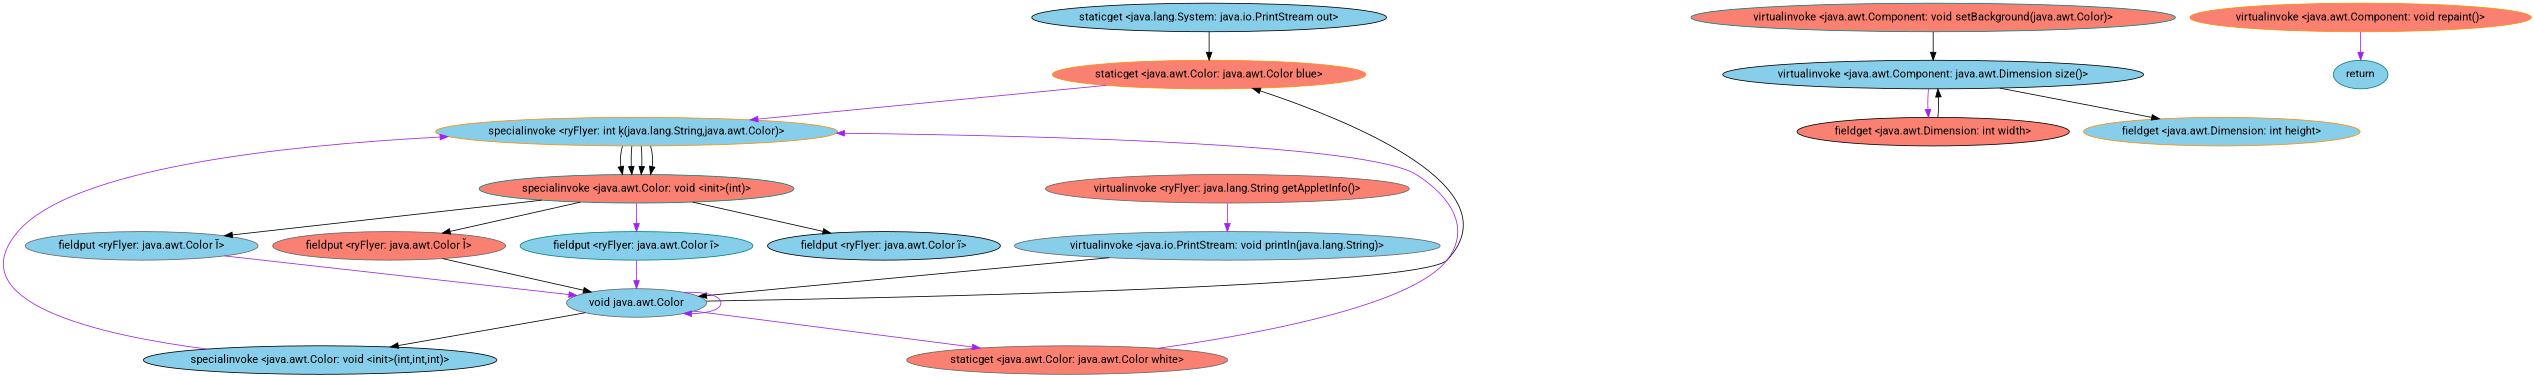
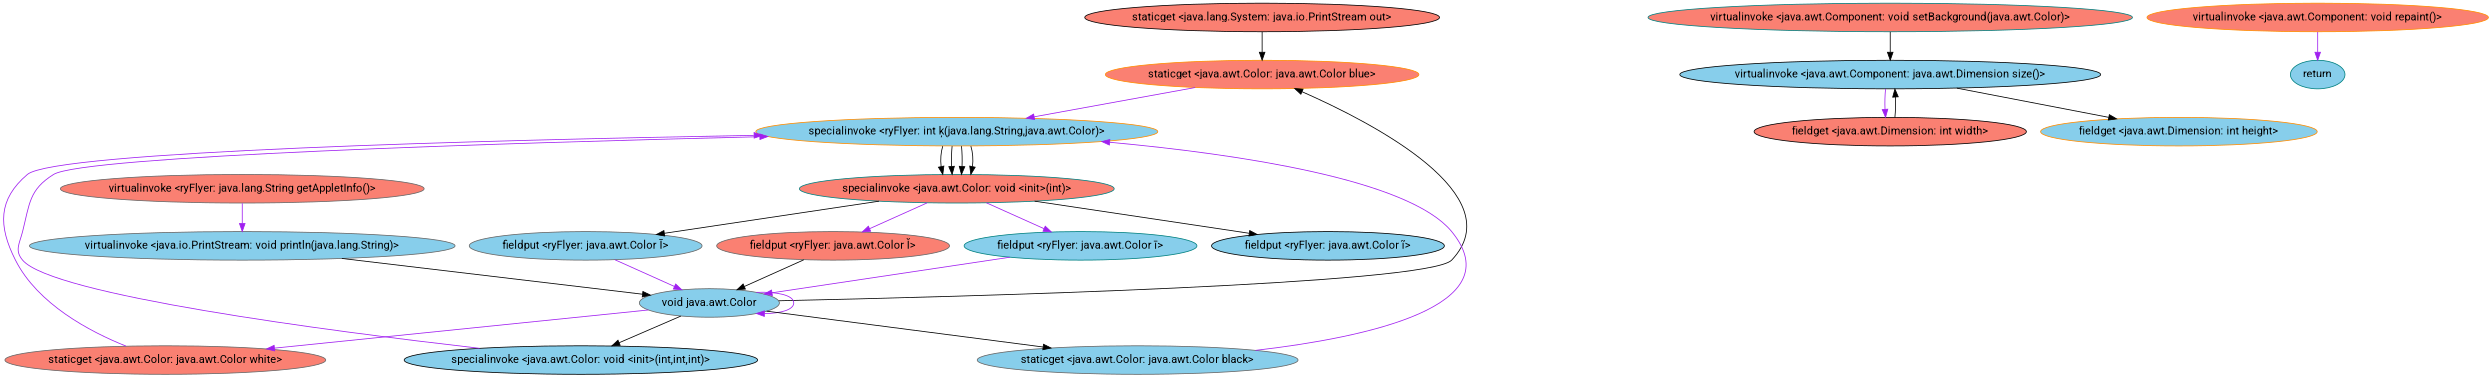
node "staticget <java.lang.System: java.io.PrintStream out>": fillcolor skyblue -> salmon
edge "specialinvoke <java.awt.Color: void <init>(int)>" -> "fieldput <ryFlyer: java.awt.Color Ĭ>": color black -> purple
node "staticget <java.awt.Color: java.awt.Color black>": added
